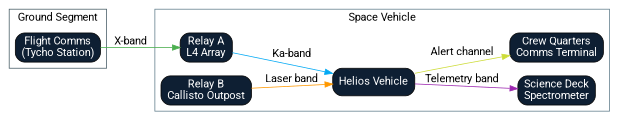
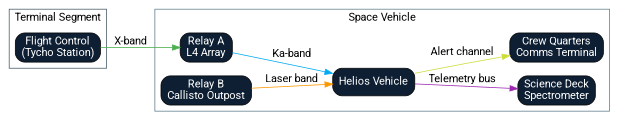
cluster "Ground Segment": label "Ground Segment" -> "Terminal Segment"
node "Flight Comms (Tycho Station)": label "Flight Comms (Tycho Station)" -> "Flight Control (Tycho Station)"
edge "Helios Vehicle" -> "Science Deck Spectrometer": label "Telemetry band" -> "Telemetry bus"
